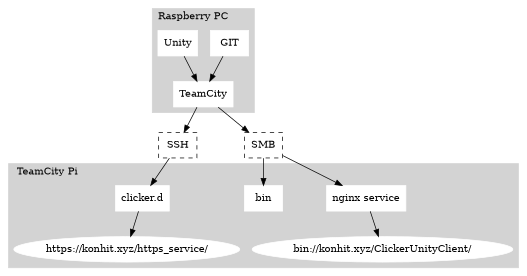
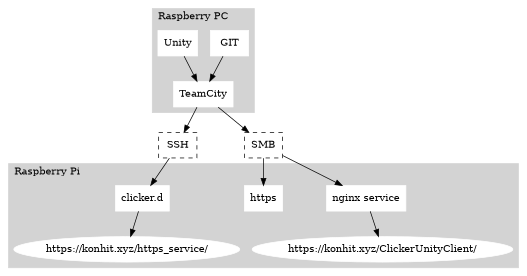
cluster "TeamCity Pi": label "TeamCity Pi" -> "Raspberry Pi"
node "bin": label "bin" -> "https"
node "bin://konhit.xyz/ClickerUnityClient/": label "bin://konhit.xyz/ClickerUnityClient/" -> "https://konhit.xyz/ClickerUnityClient/"
